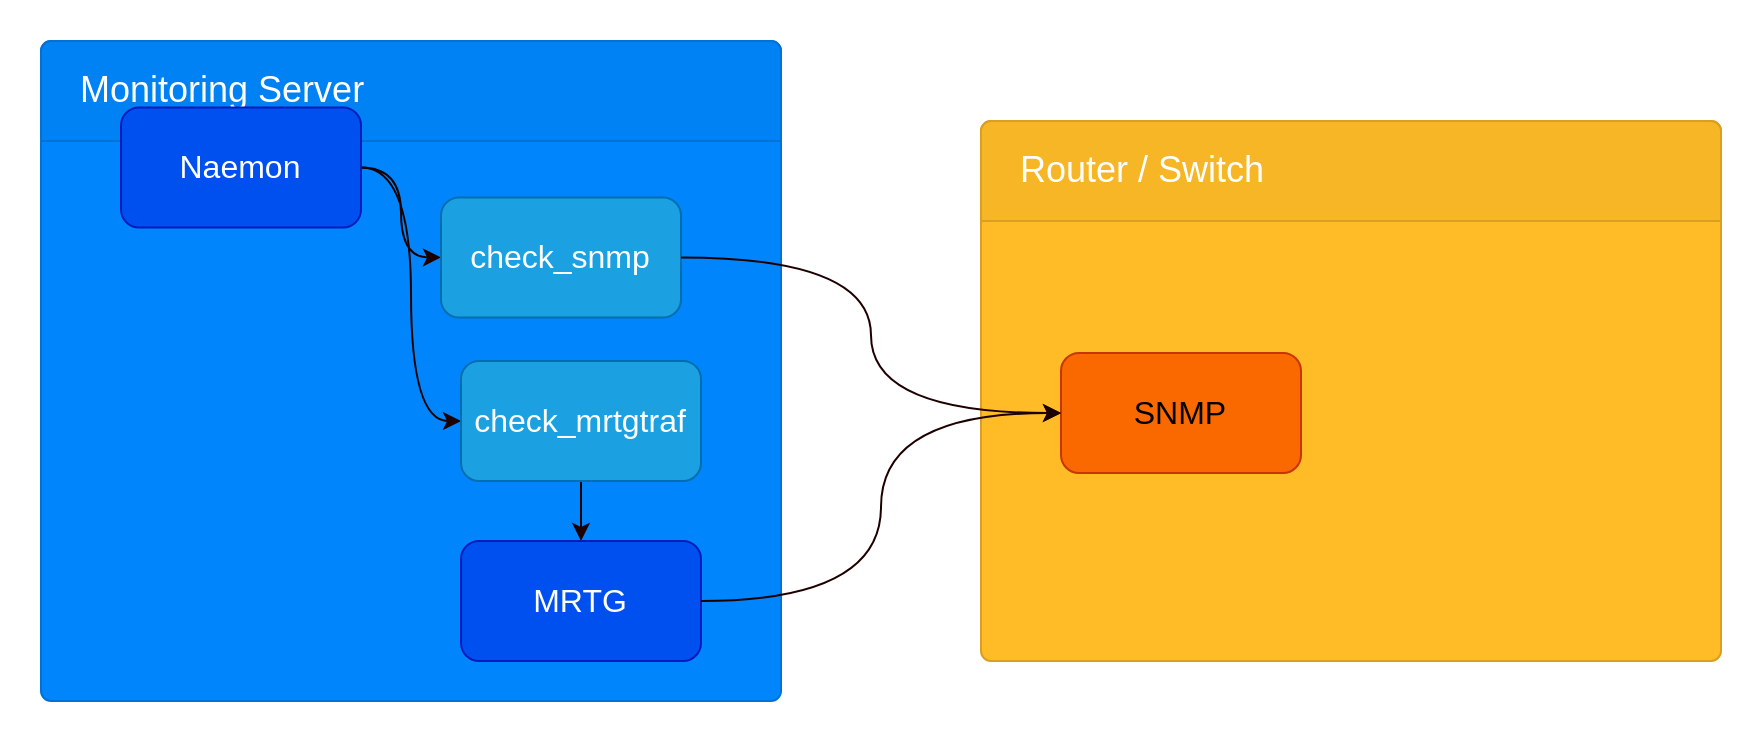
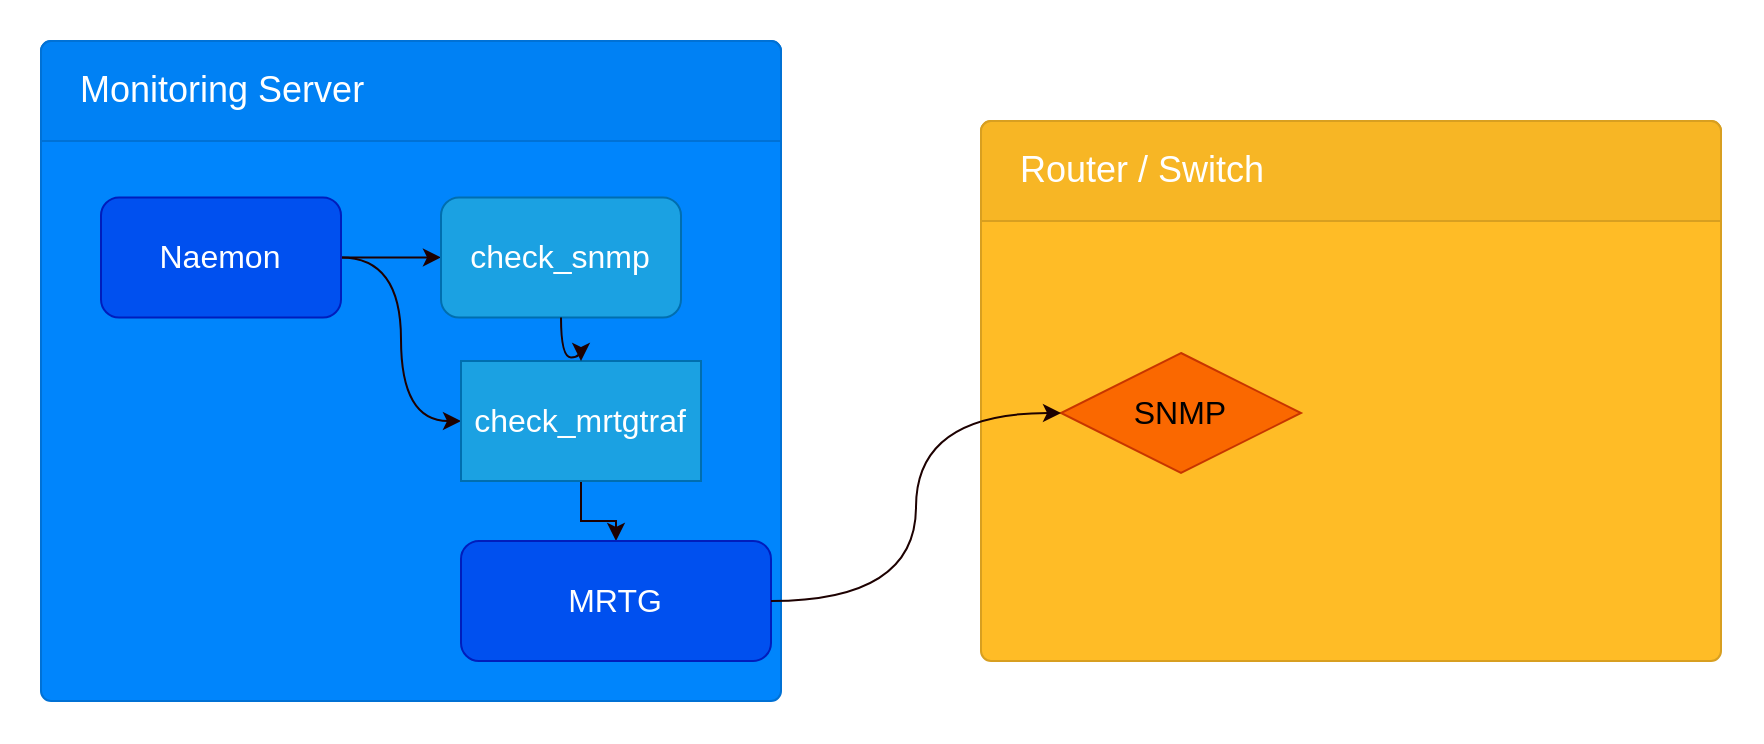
node "Naemon": moved (241, 167) -> (221, 257)
edge "check_snmp" -> "SNMP": now "check_snmp" -> "check_mrtgtraf"
node "SNMP": shape rounded rectangle -> diamond
node "check_mrtgtraf": shape rounded rectangle -> rectangle
node "MRTG": size 240x120 -> 310x120
